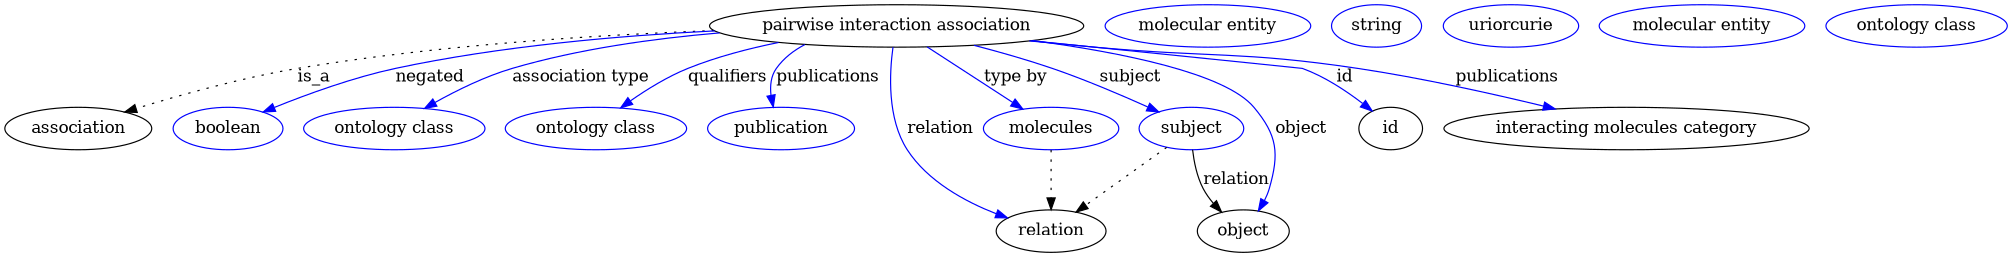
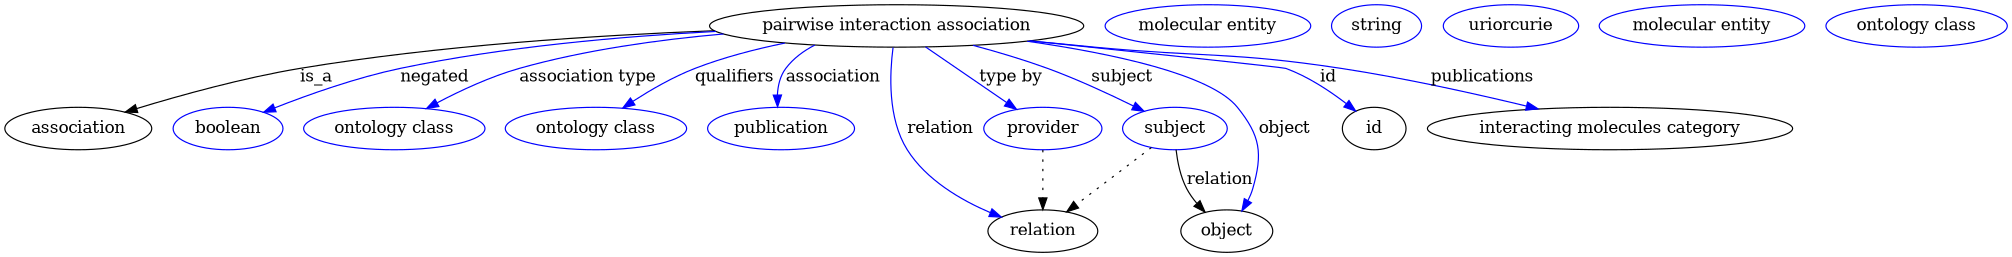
edge "pairwise interaction association" -> "association": style dotted -> solid
edge "pairwise interaction association" -> "publication": label "publications" -> "association"
node "molecules": label "molecules" -> "provider"
